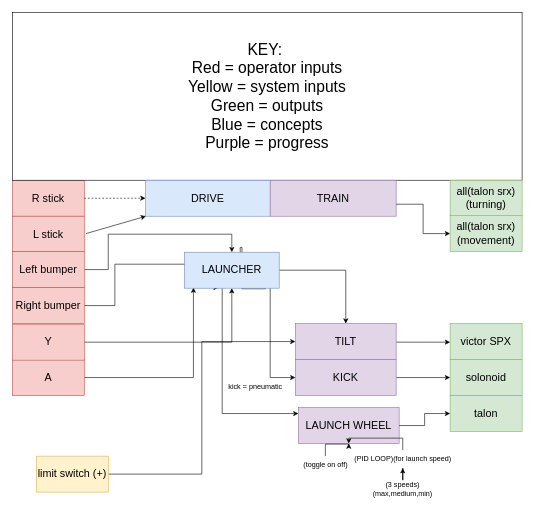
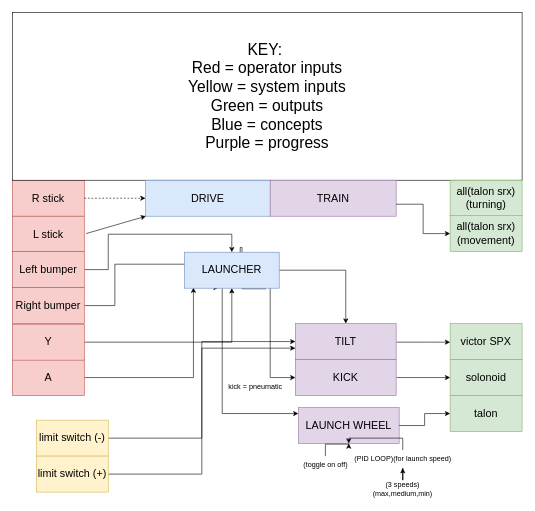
edge "limit switch (-)" -> "TILT": added
node "limit switch (-)": added
